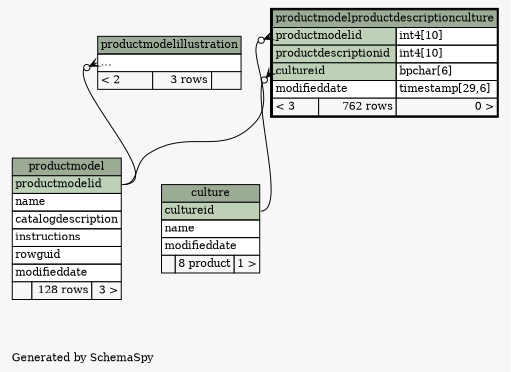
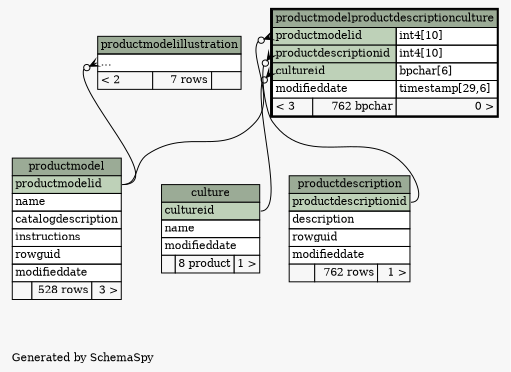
node "productmodelillustration": text "3 rows" -> "7 rows"
node "productmodelproductdescriptionculture": text "762 rows" -> "762 bpchar"
node "productdescription": added
node "productmodel": text "128 rows" -> "528 rows"
